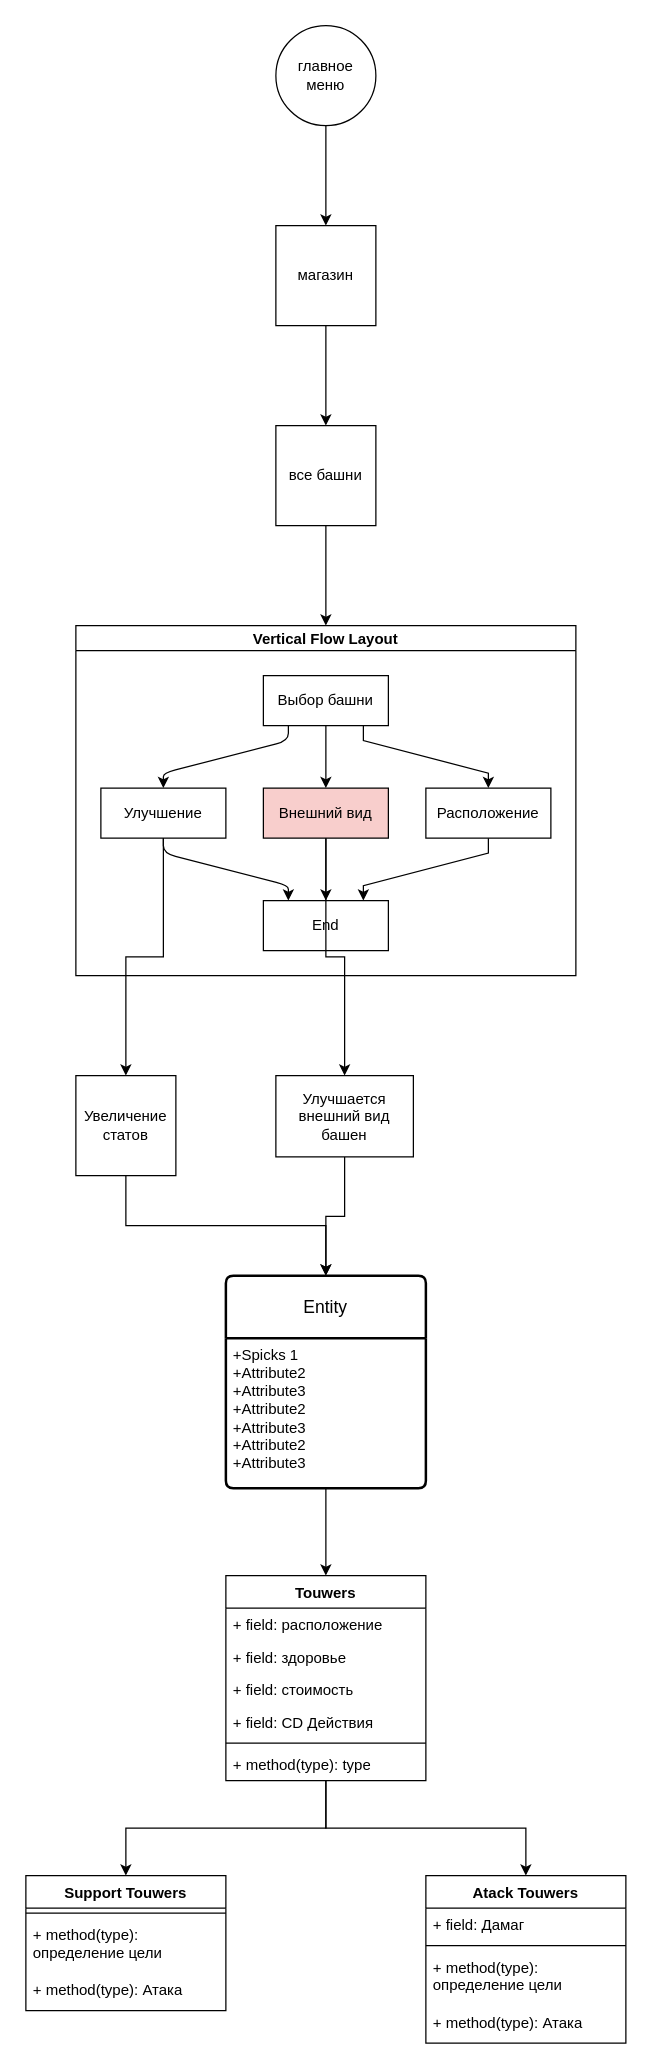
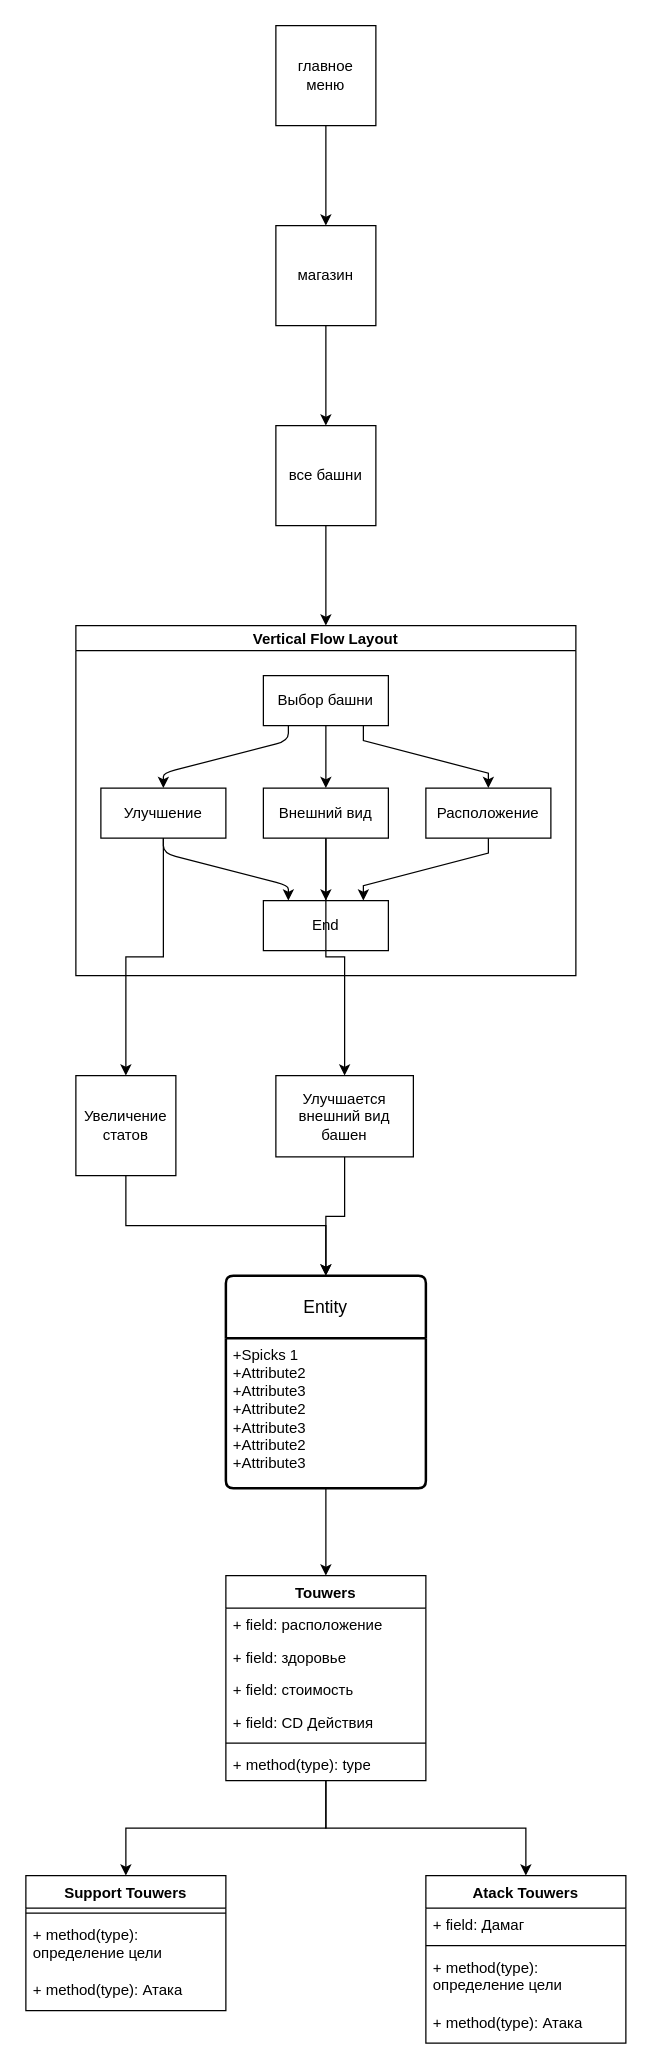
node "главное меню": shape ellipse -> rectangle
node "Внешний вид": fillcolor #f8cecc -> #ffffff
